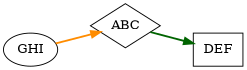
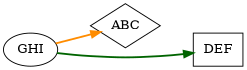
edge "ABC" -> "DEF": now "GHI" -> "DEF"
